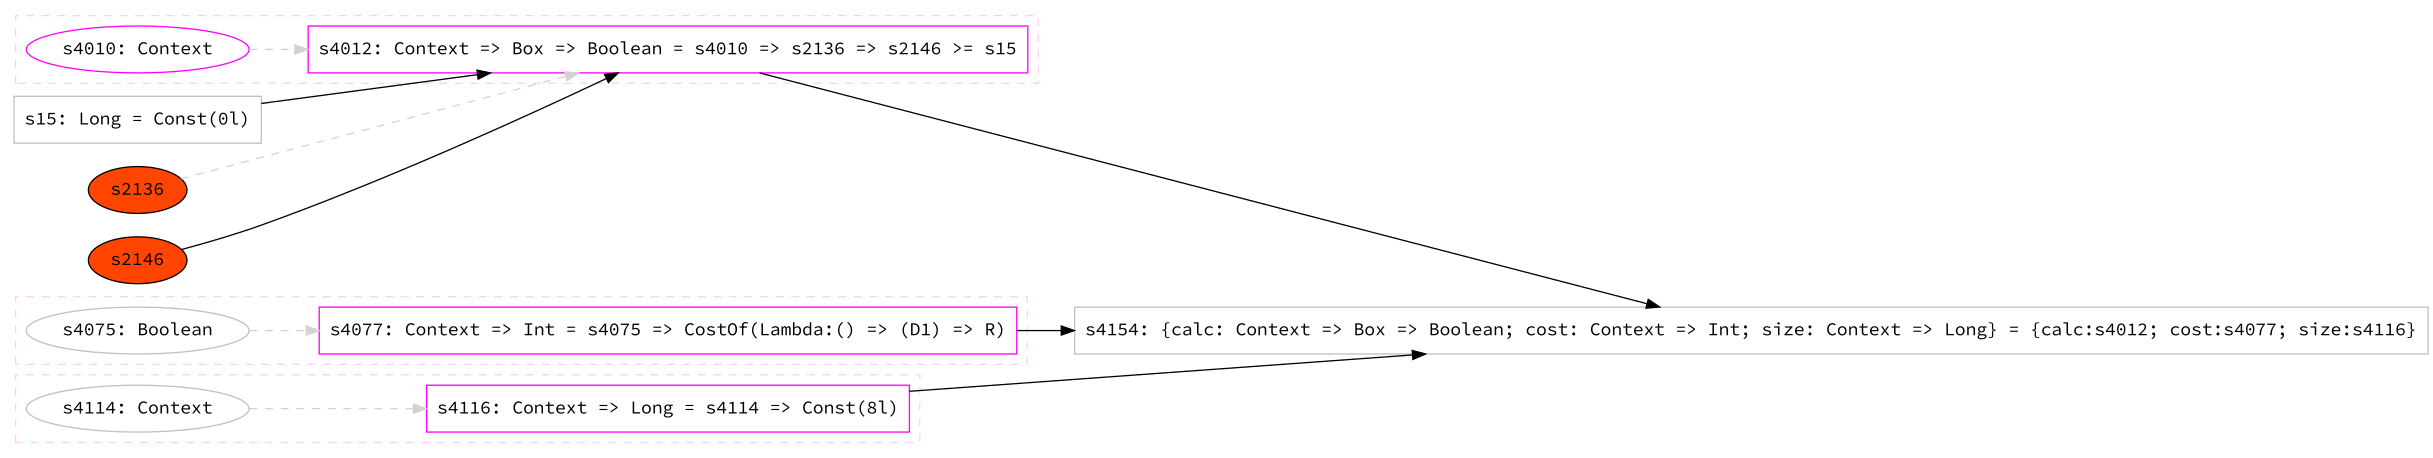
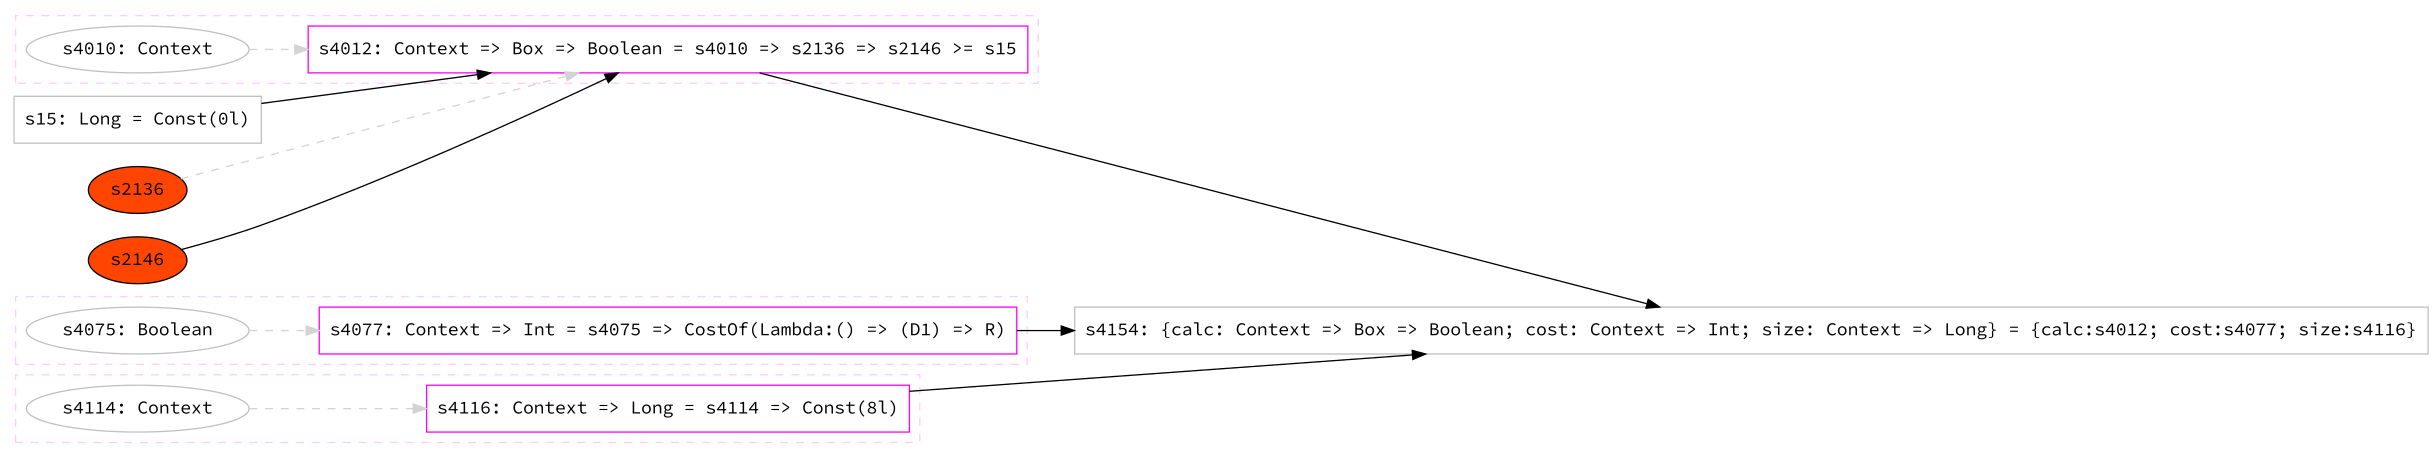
node "s4010: Context": color magenta -> gray
